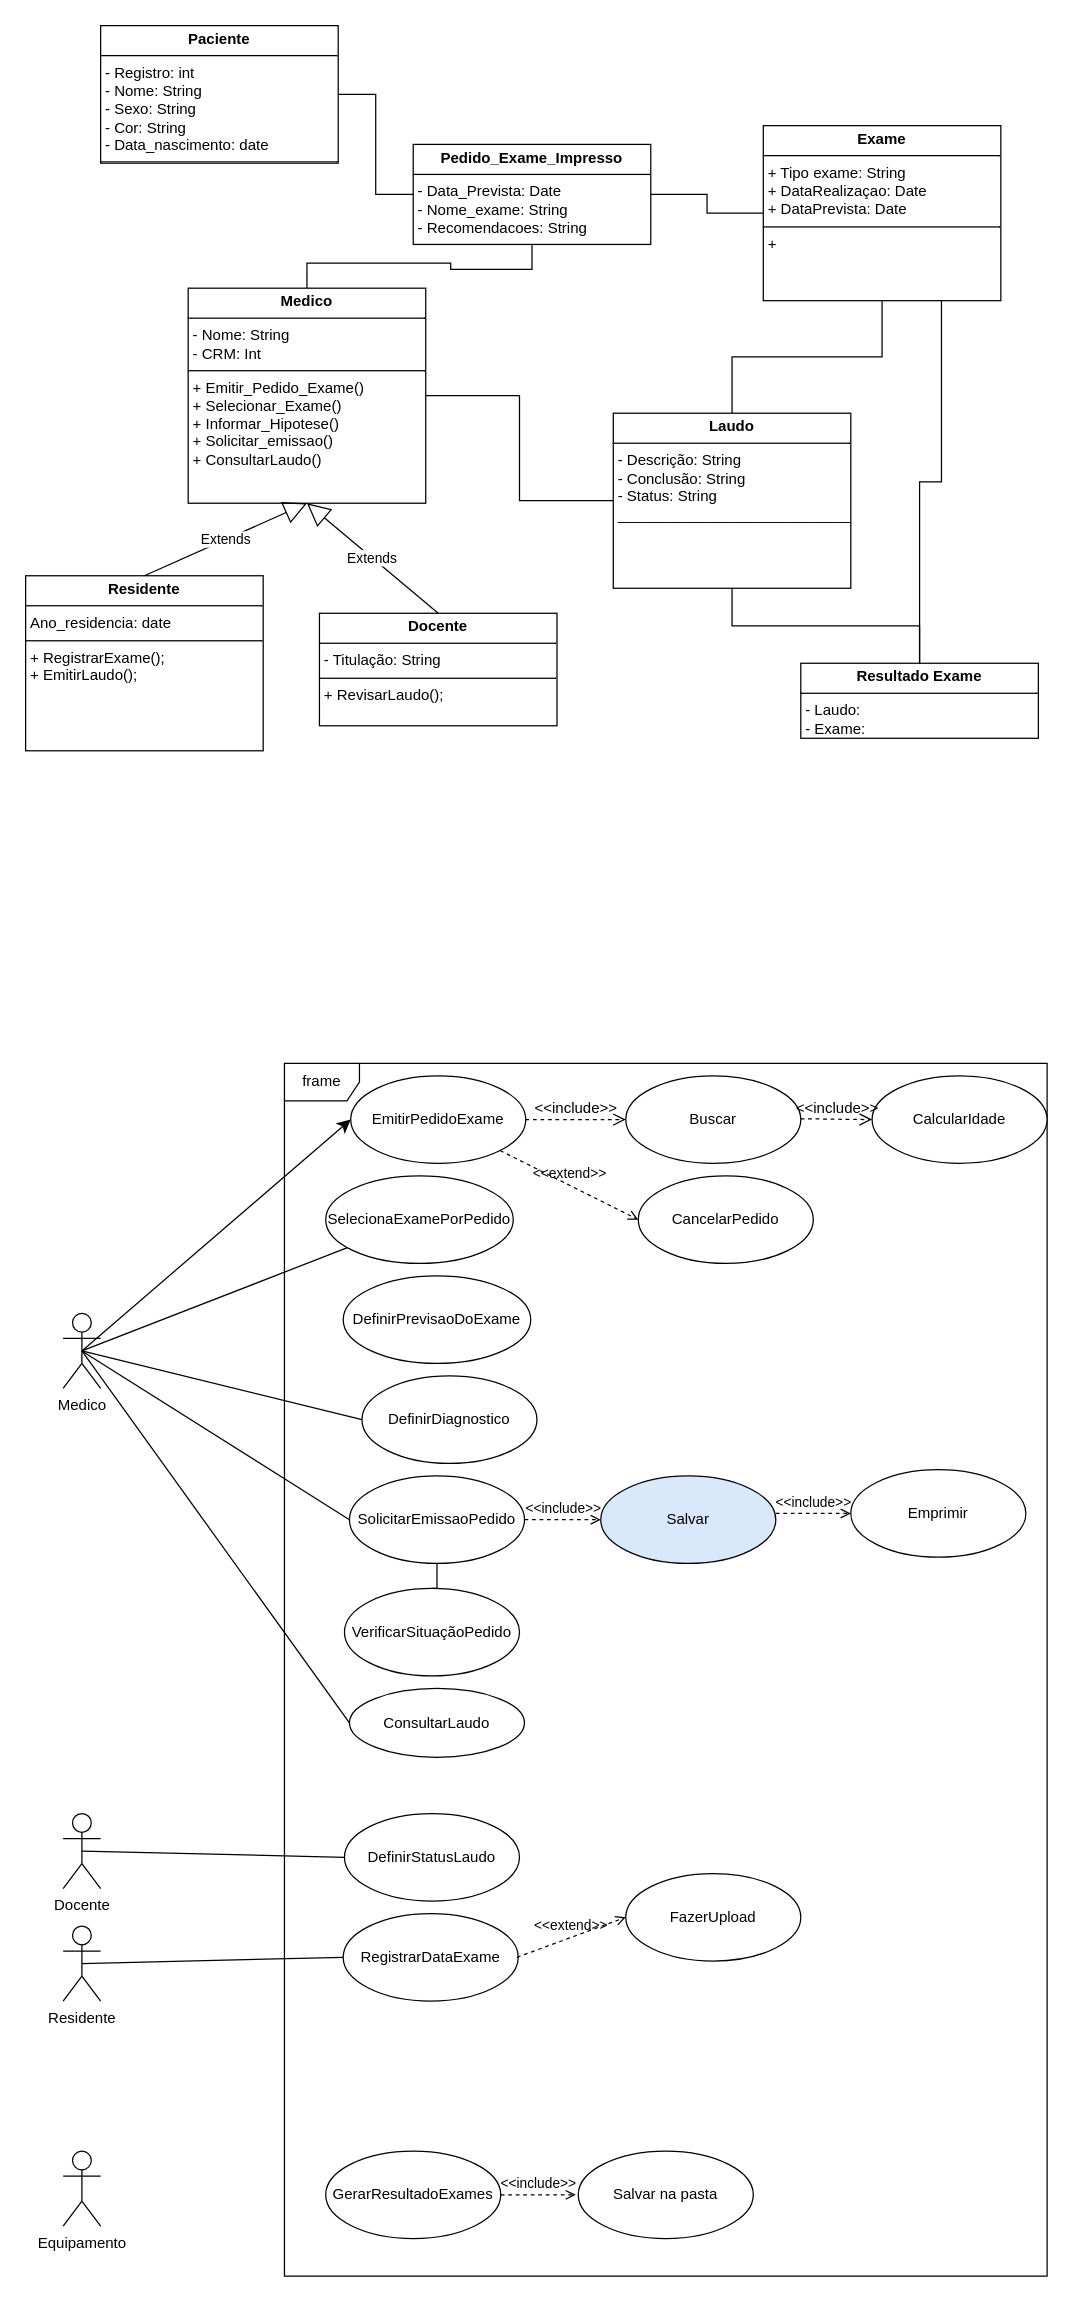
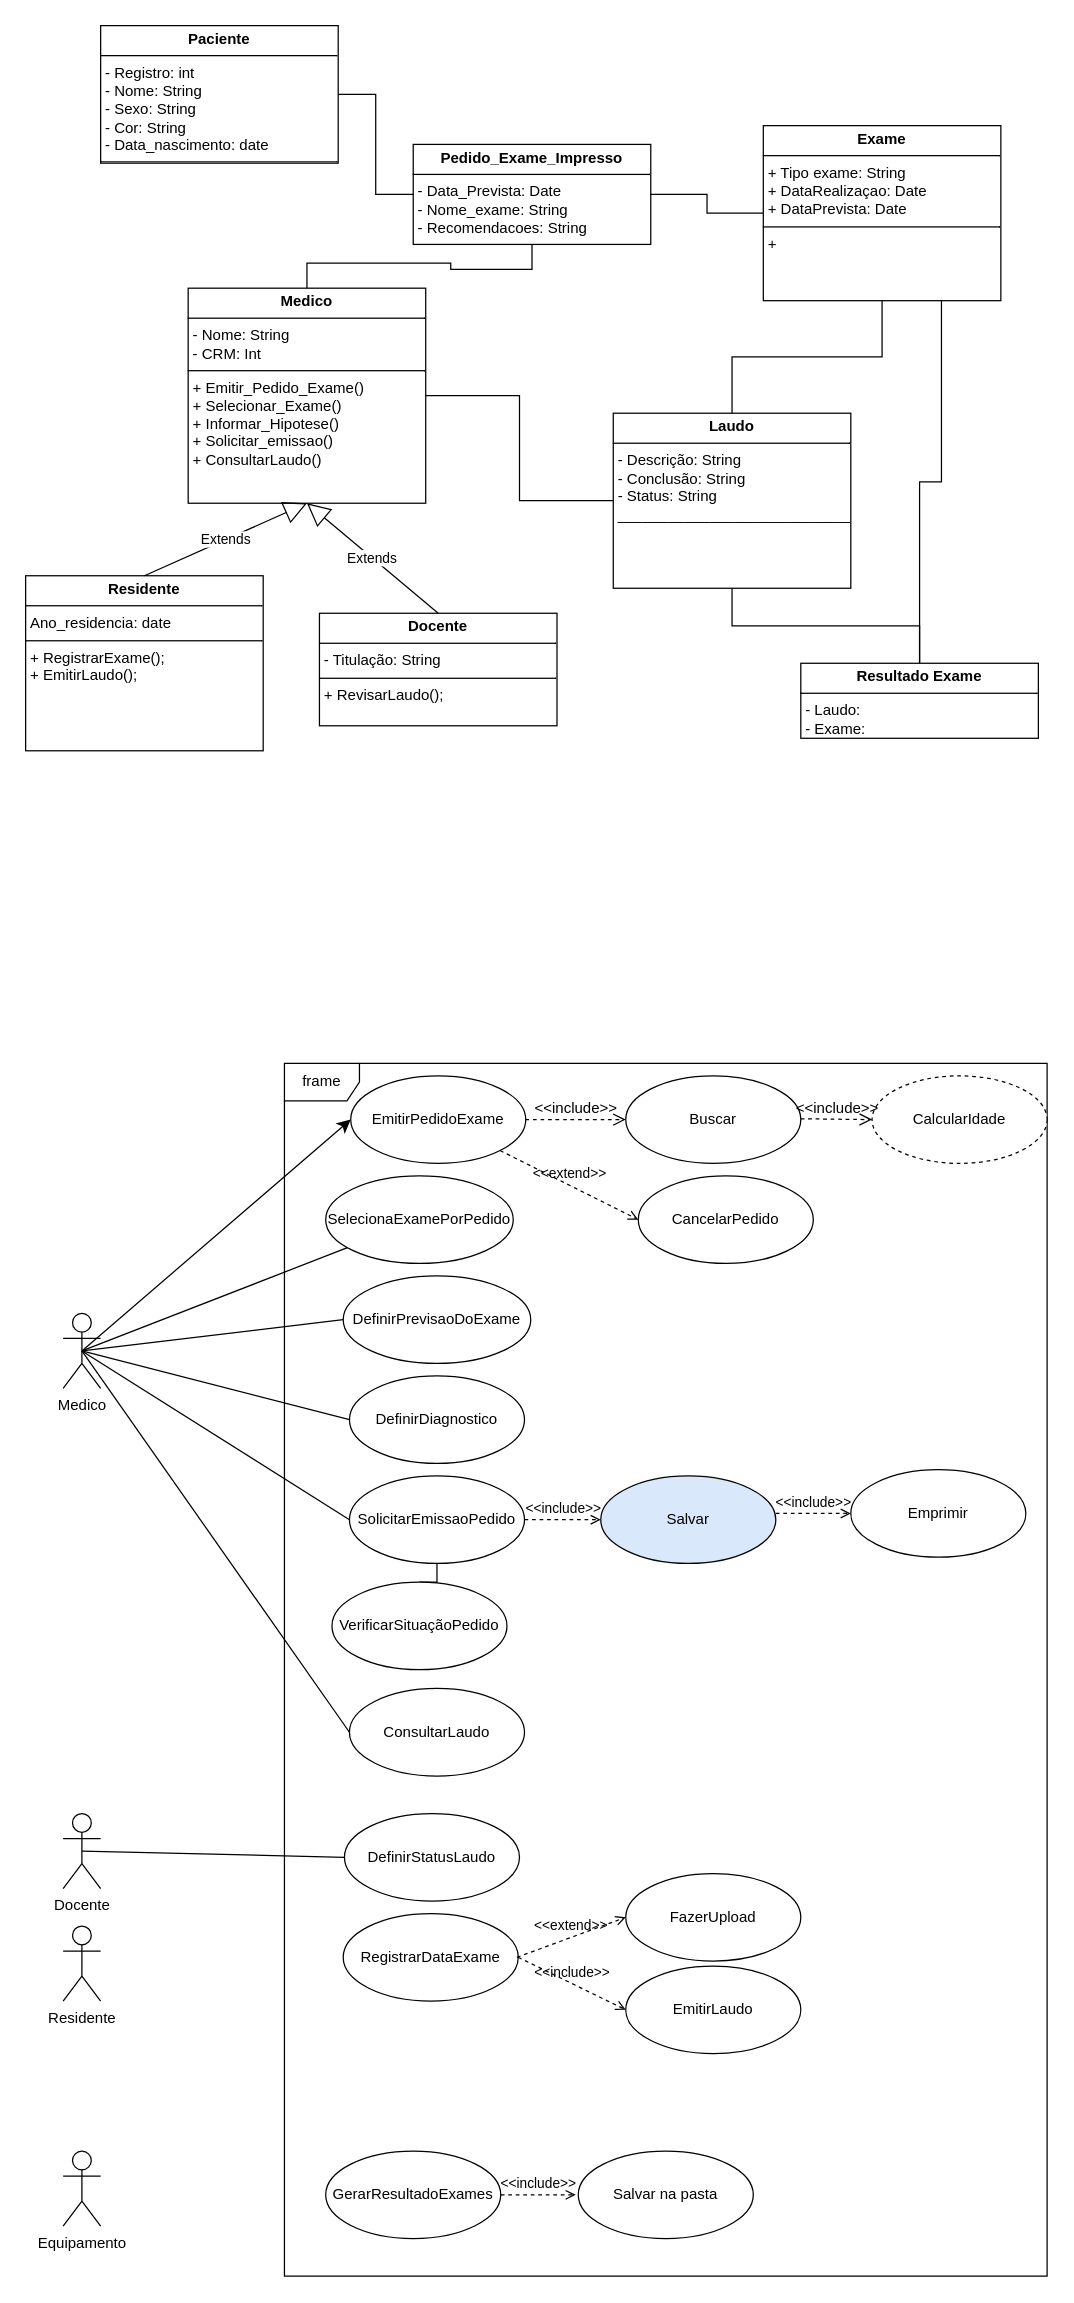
node "CalcularIdade": style solid -> dashed
edge "DefinirPrevisaoDoExame" -- "Medico": added
node "DefinirDiagnostico": moved (449, 1419) -> (437, 1419)
node "VerificarSituaçãoPedido": moved (432, 1632) -> (419, 1626)
node "ConsultarLaudo": size 175x69 -> 175x88
edge "RegistrarDataExame" -- "Residente": removed
edge "RegistrarDataExame" -> "EmitirLaudo": added, label "<<include>>"
node "EmitirLaudo": added
